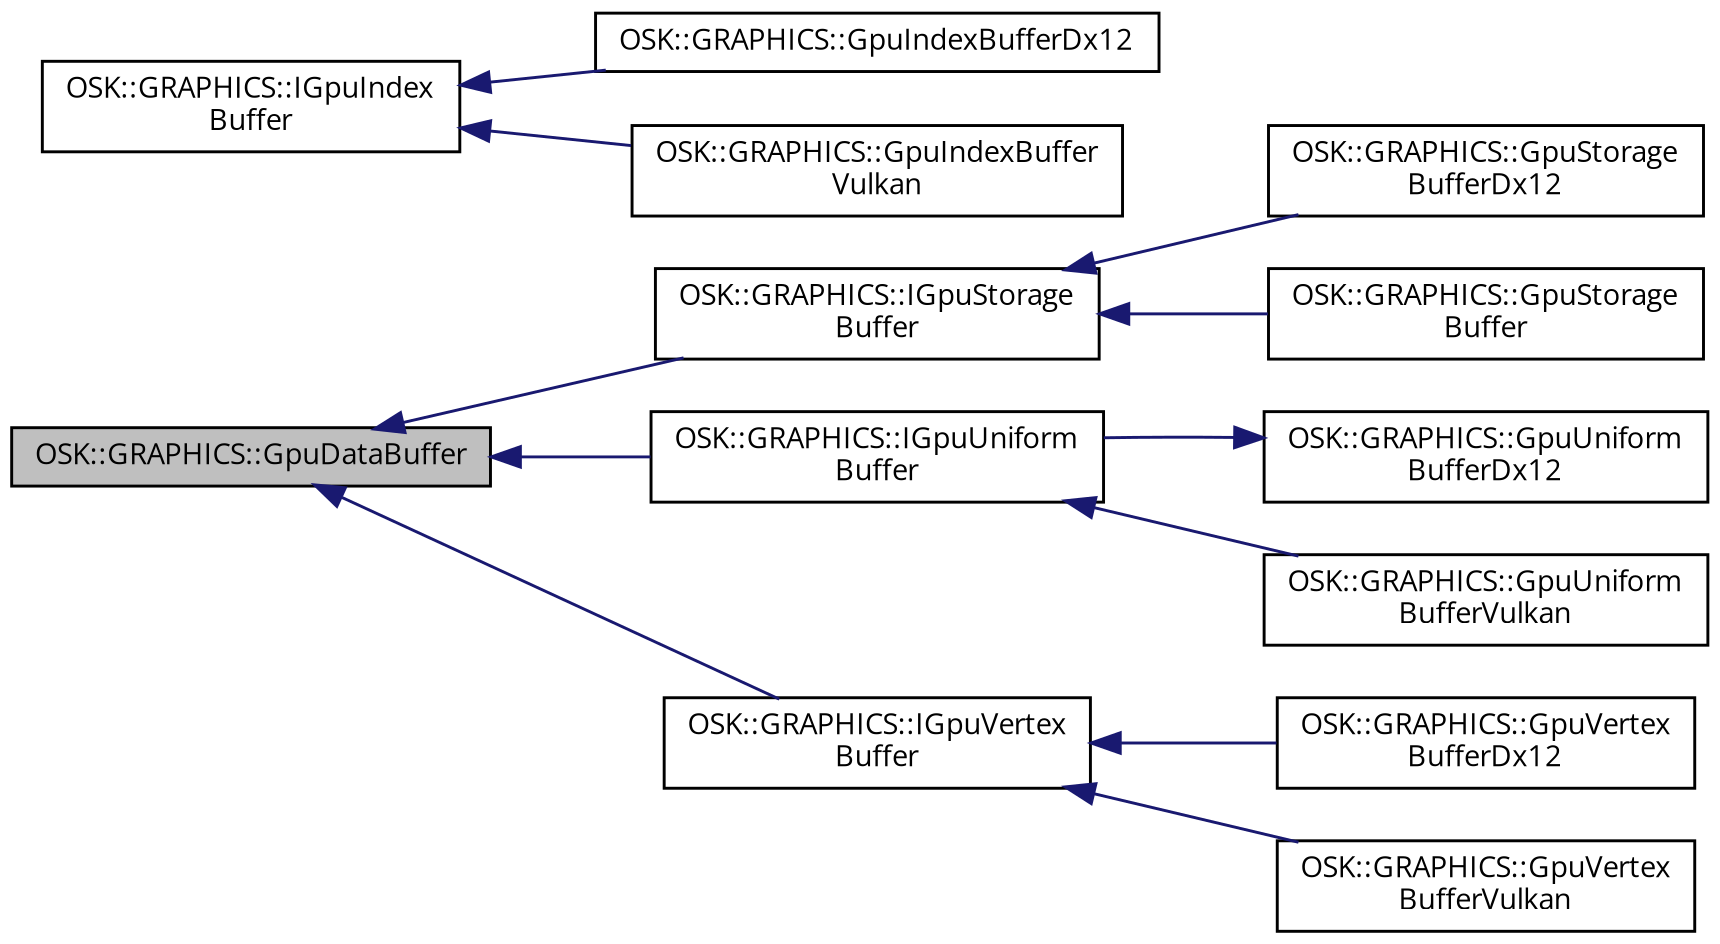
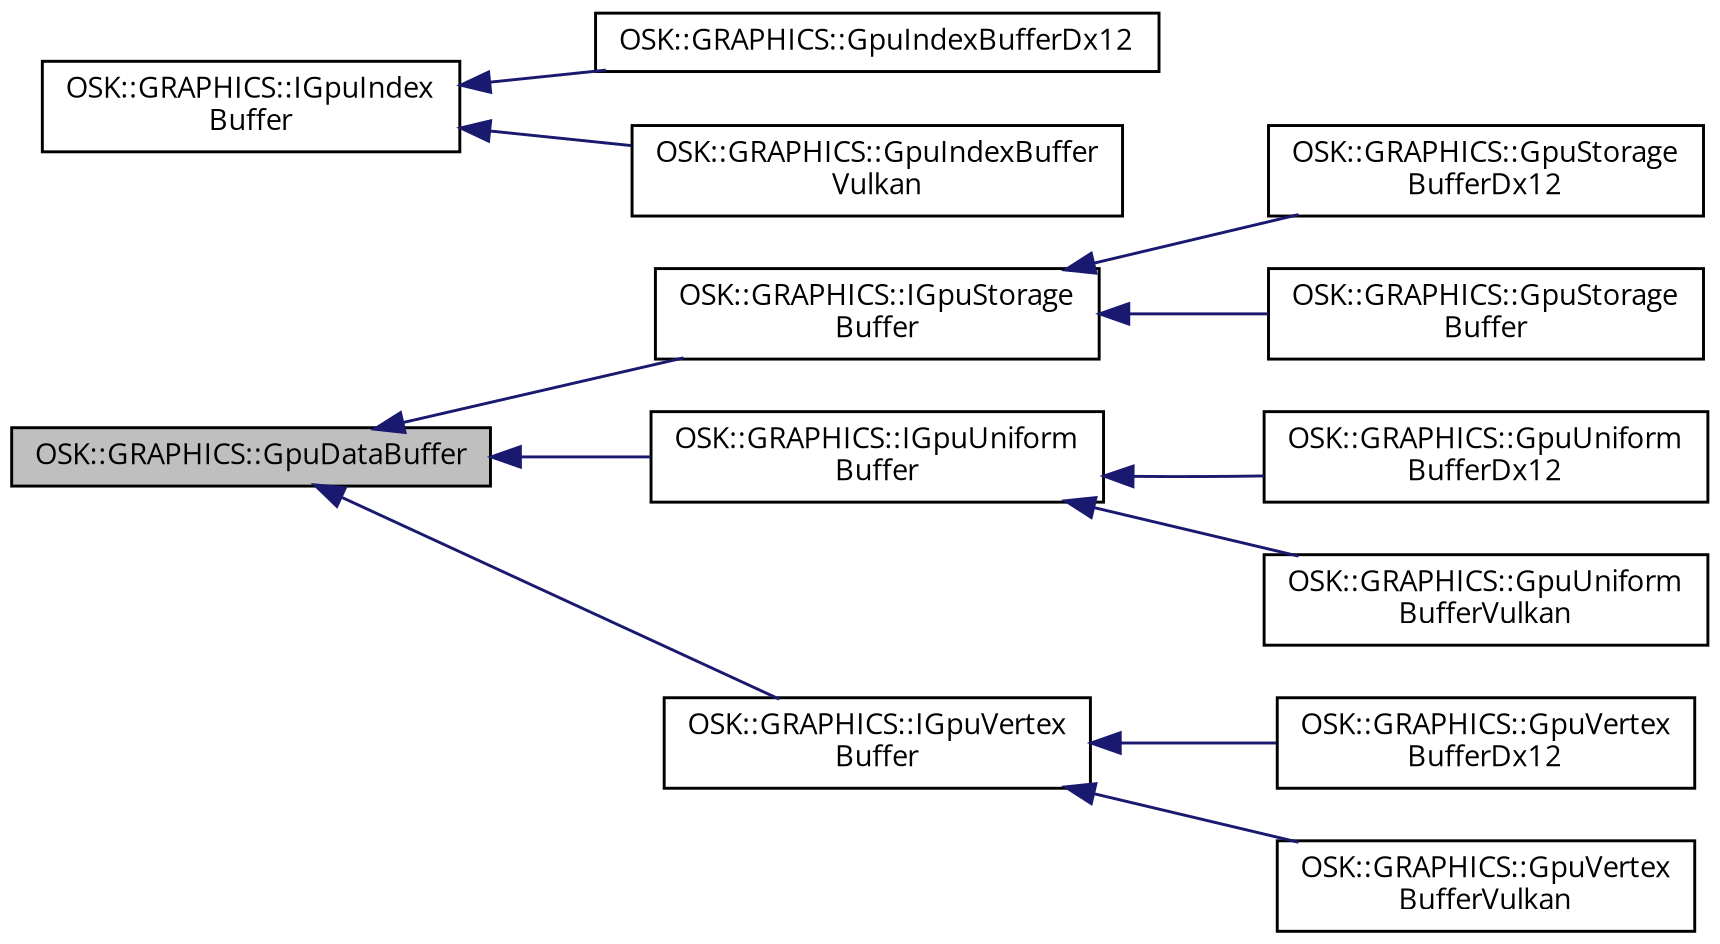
edge "OSK::GRAPHICS::IGpuUniform Buffer" -> "OSK::GRAPHICS::GpuUniform BufferDx12": reversed
